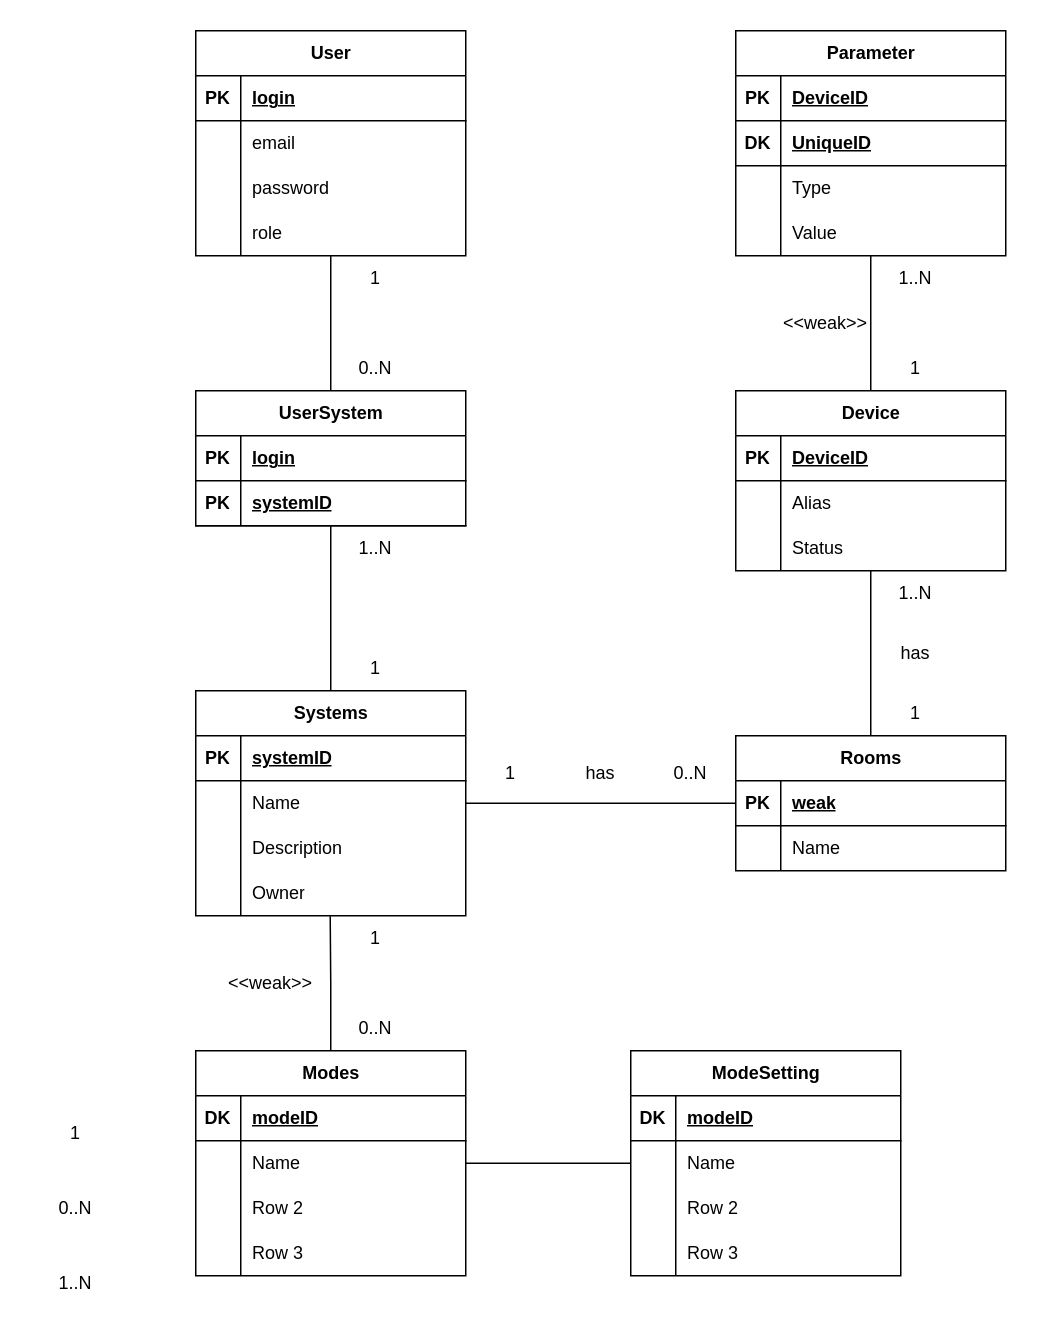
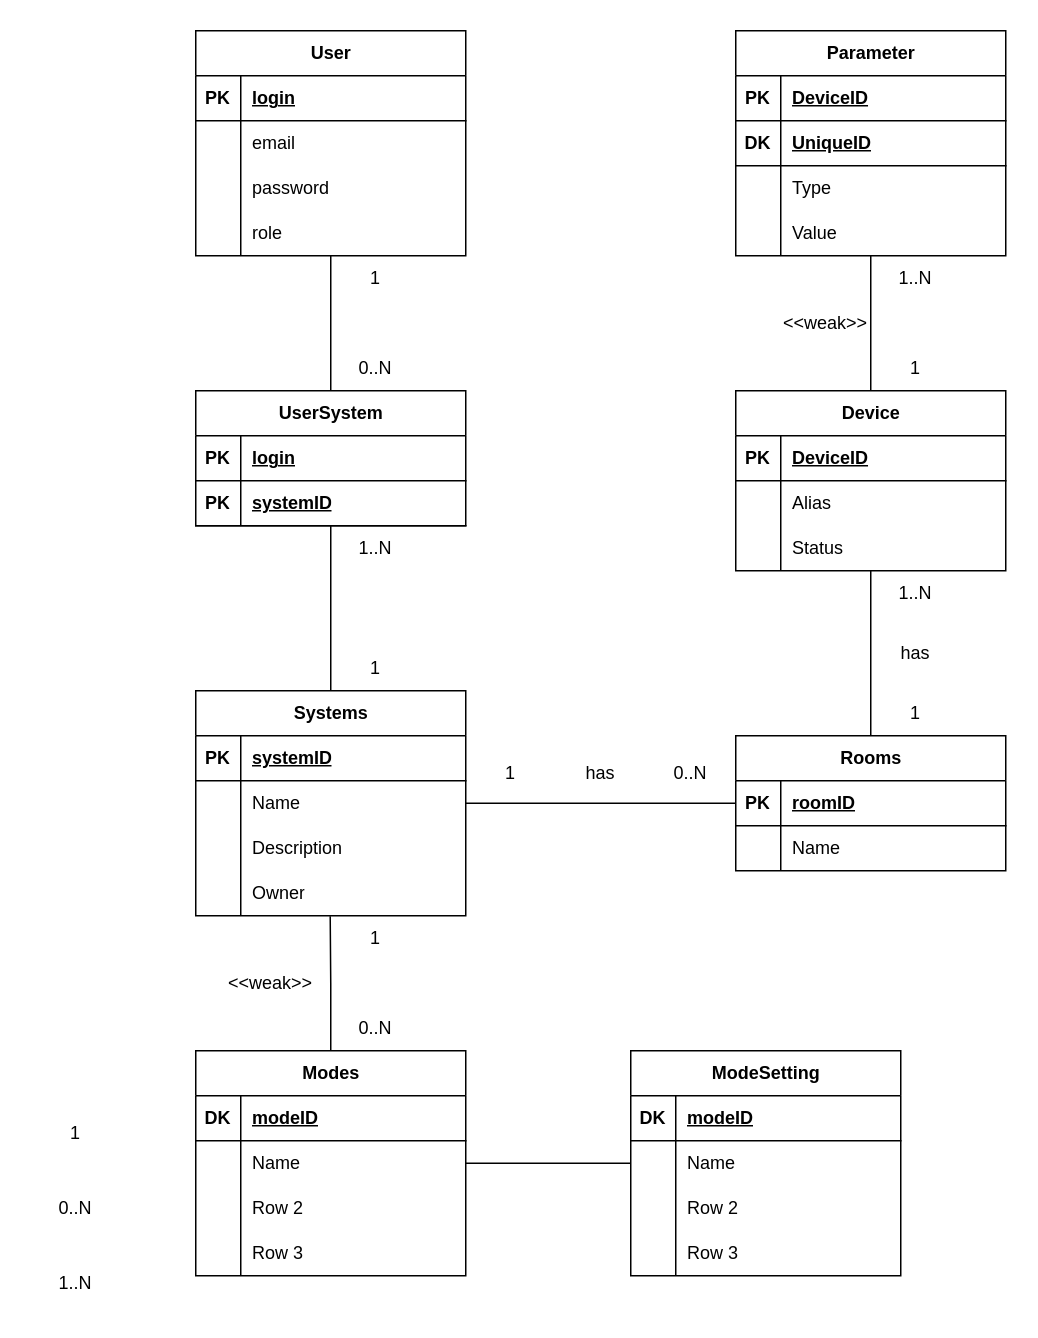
node "weak": label "weak" -> "roomID"
